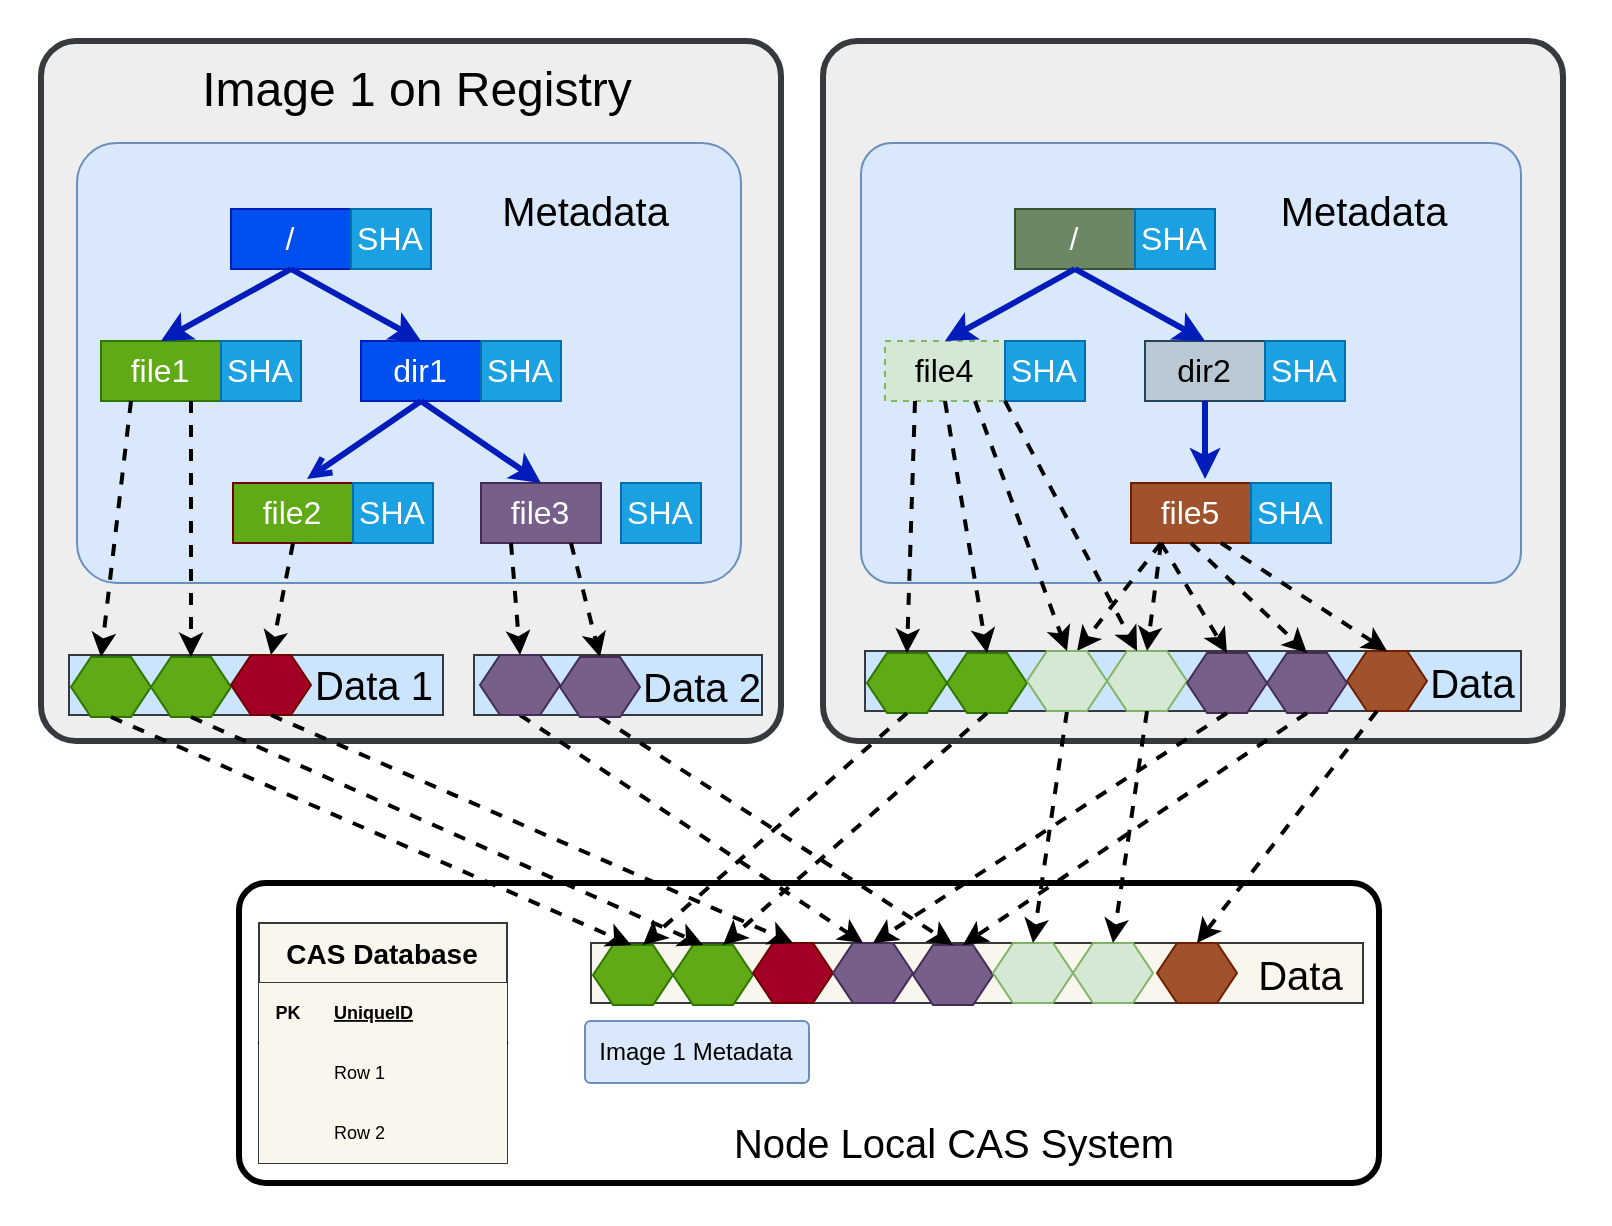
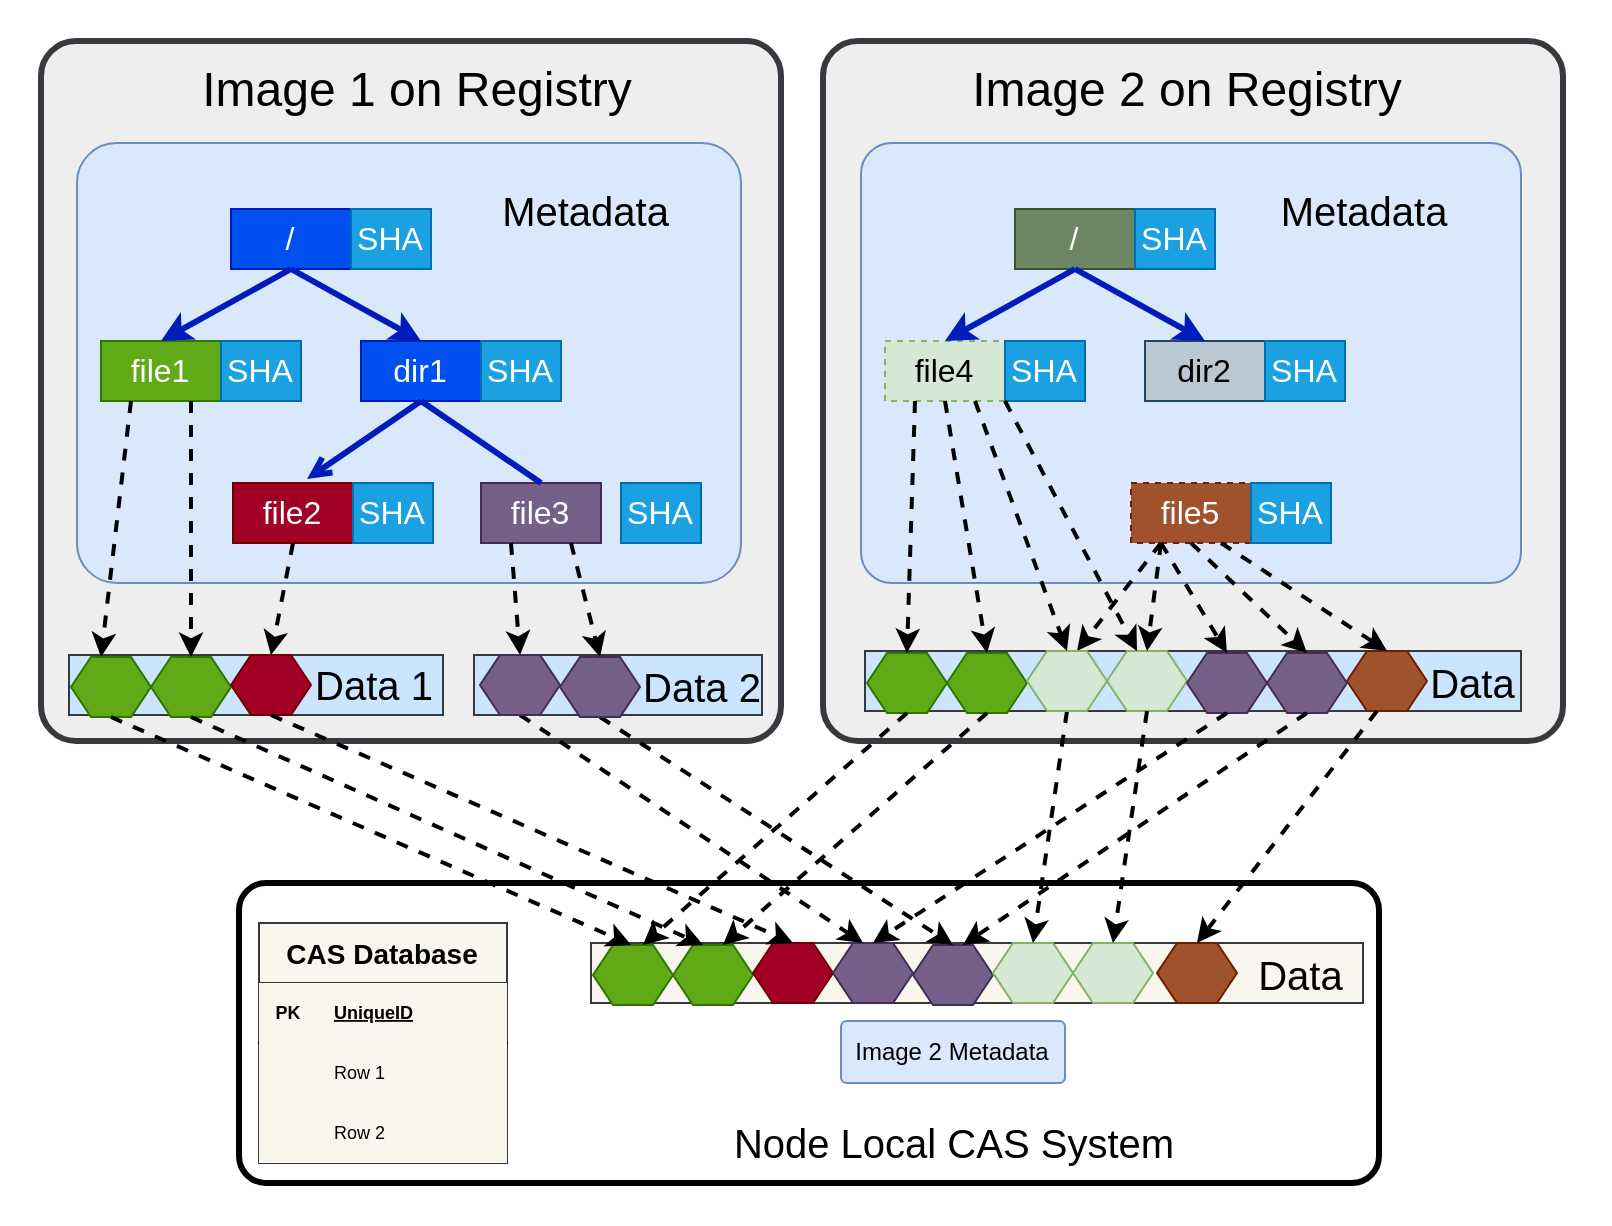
node "Image 2 on Registry": added
edge "dir2" -> "file5": removed
edge "dir1" -> "file3": arrowhead classic -> none
node "file2": fillcolor #60a917 -> #a20025
node "file5": style solid -> dashed
node "Image 1 Metadata": removed
node "Image 2 Metadata": added
